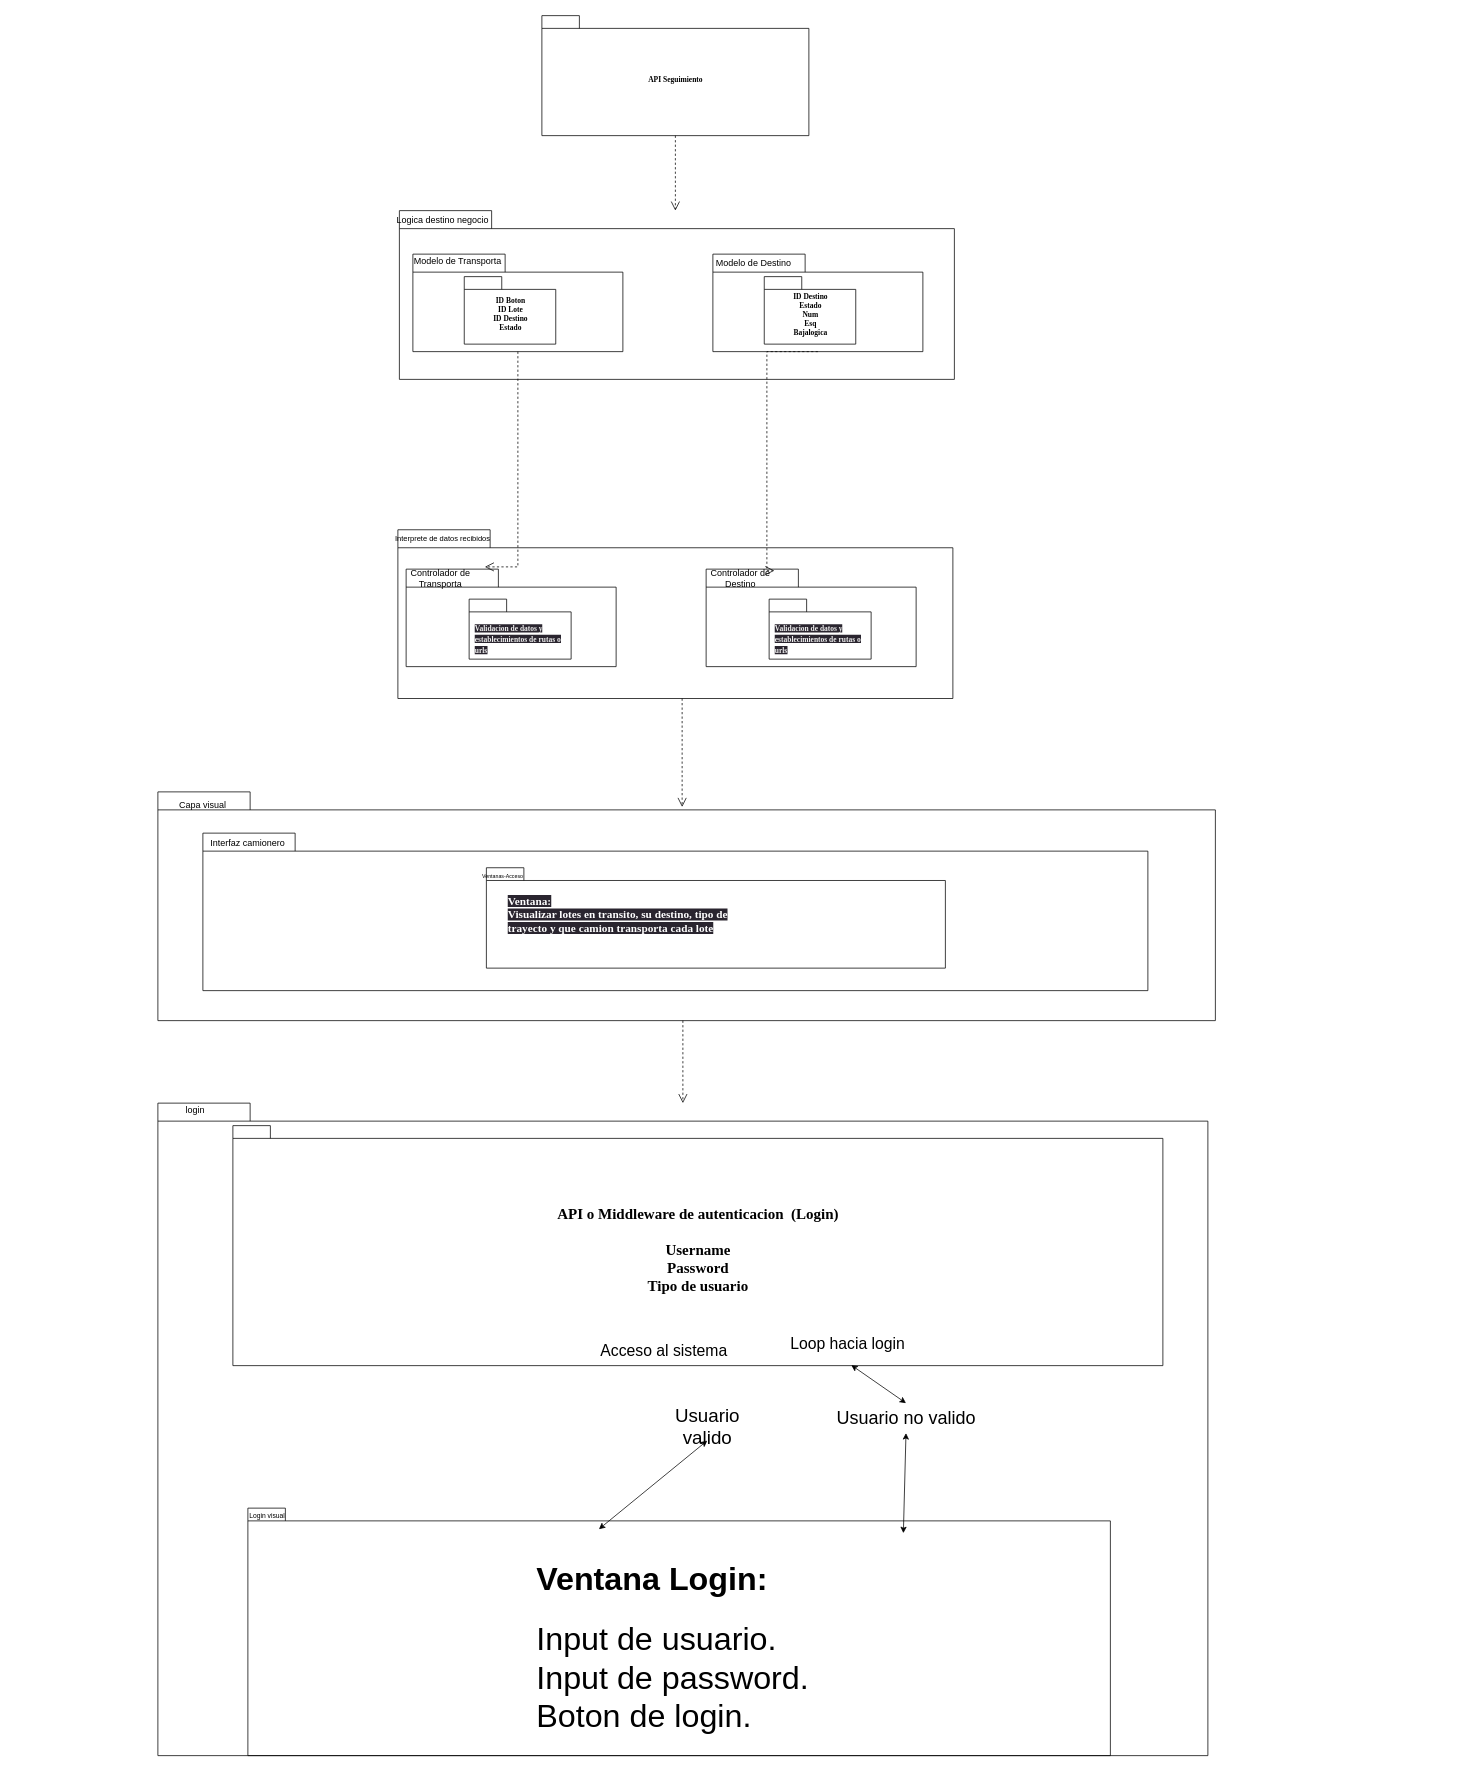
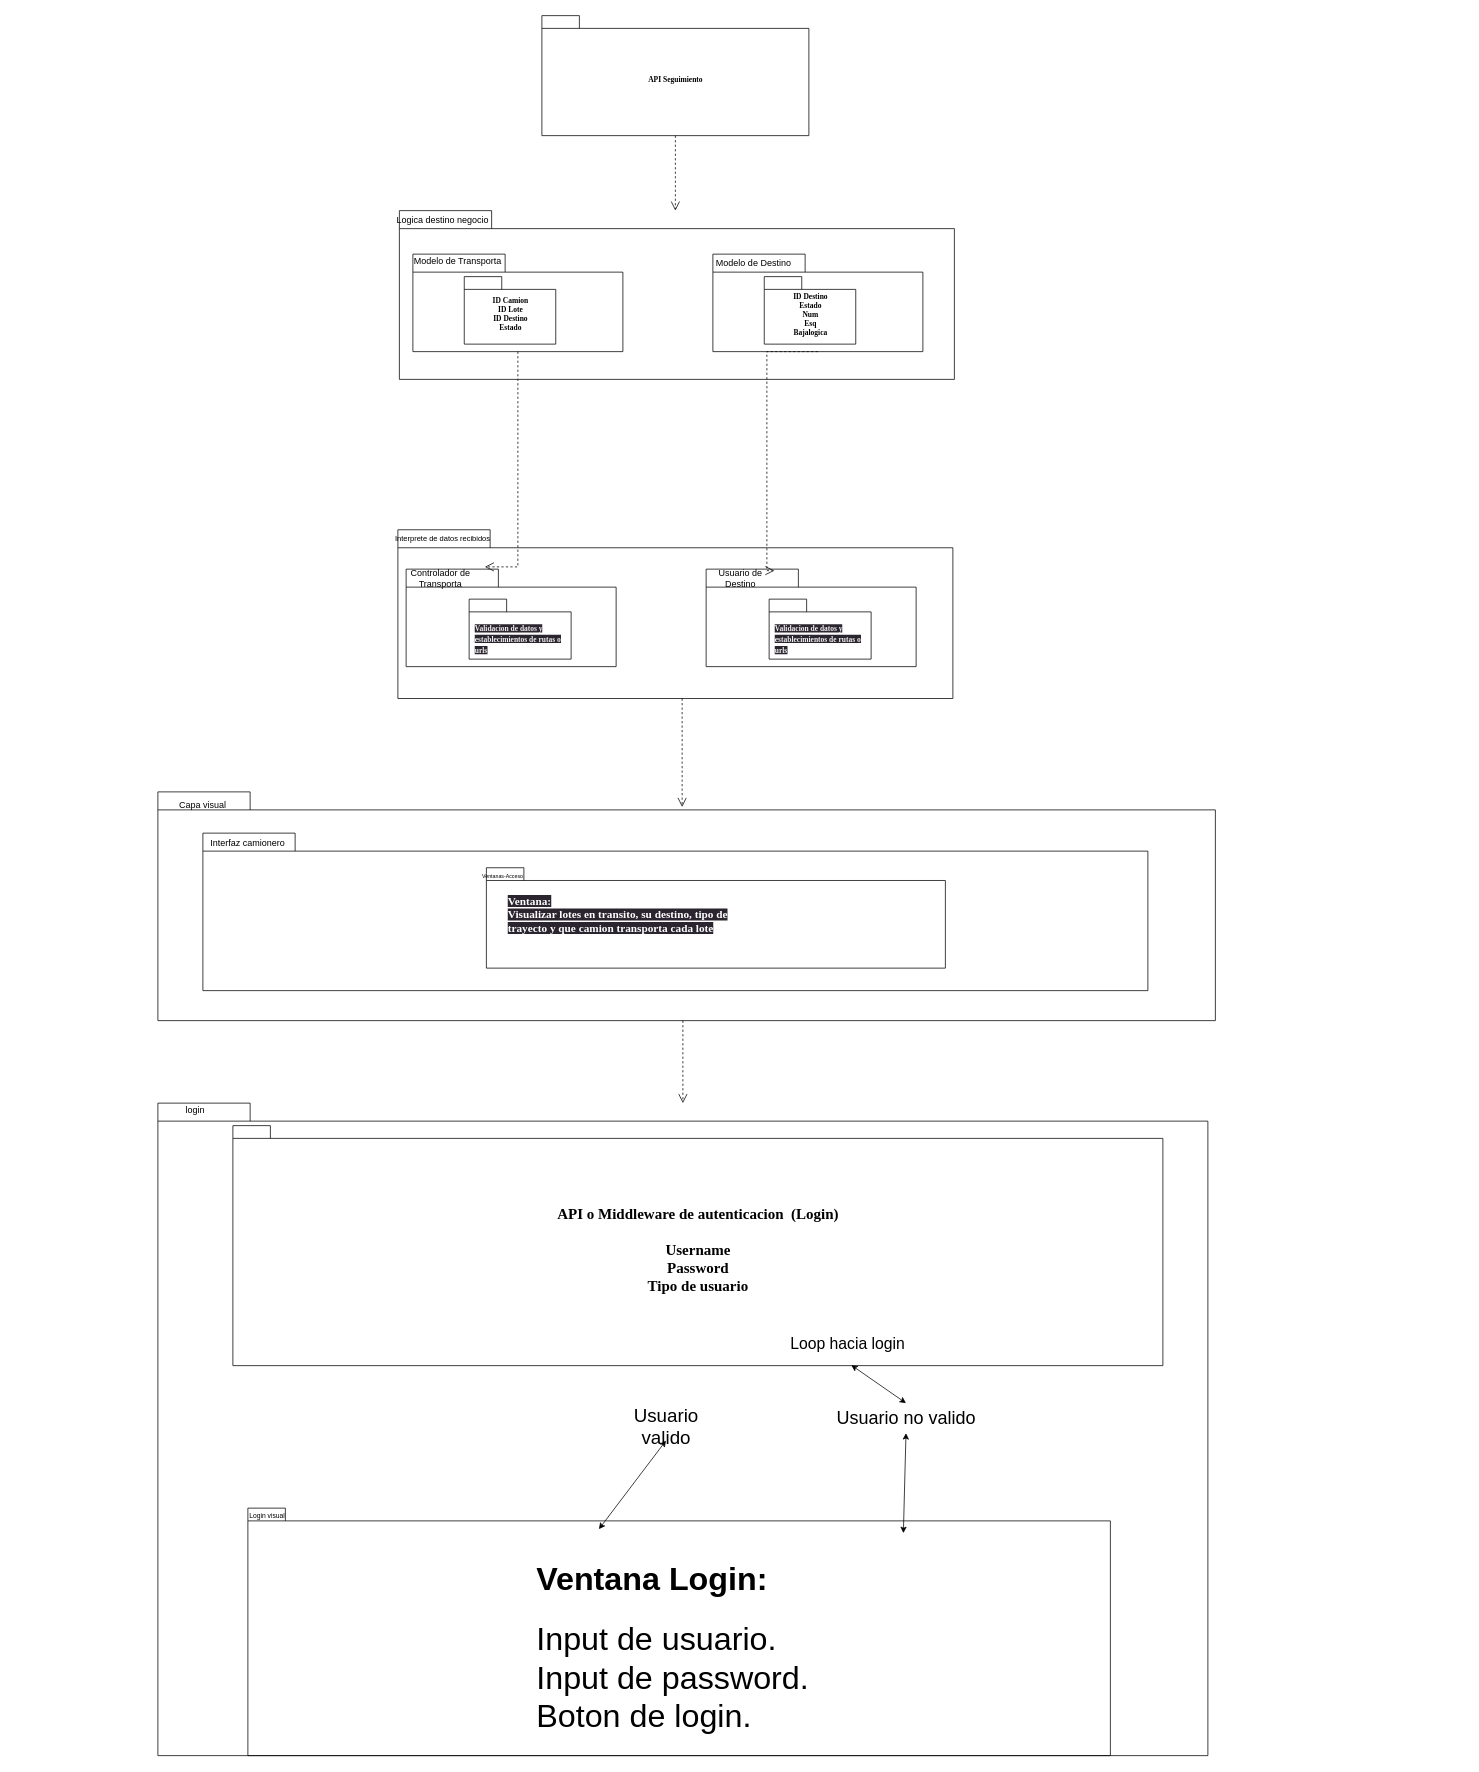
node "ID Boton ID Lote ID Destino Estado": label "ID Boton ID Lote ID Destino Estado" -> "ID Camion ID Lote ID Destino Estado"
node "Controlador de Destino": label "Controlador de Destino" -> "Usuario de Destino"
node "Acceso al sistema": removed
node "Usuario valido": moved (707, 1425) -> (666, 1425)
